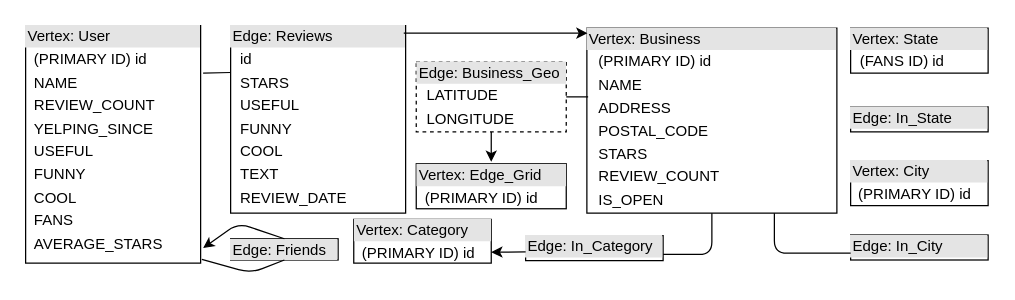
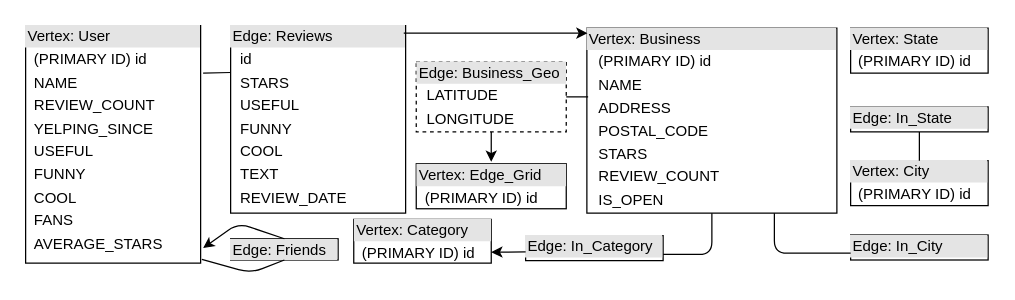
node "Vertex: State (FANS ID) id": label "Vertex: State (FANS ID) id" -> "Vertex: State (PRIMARY ID) id"
edge "Edge: In_State" -- "Vertex: City (PRIMARY ID) id": added
